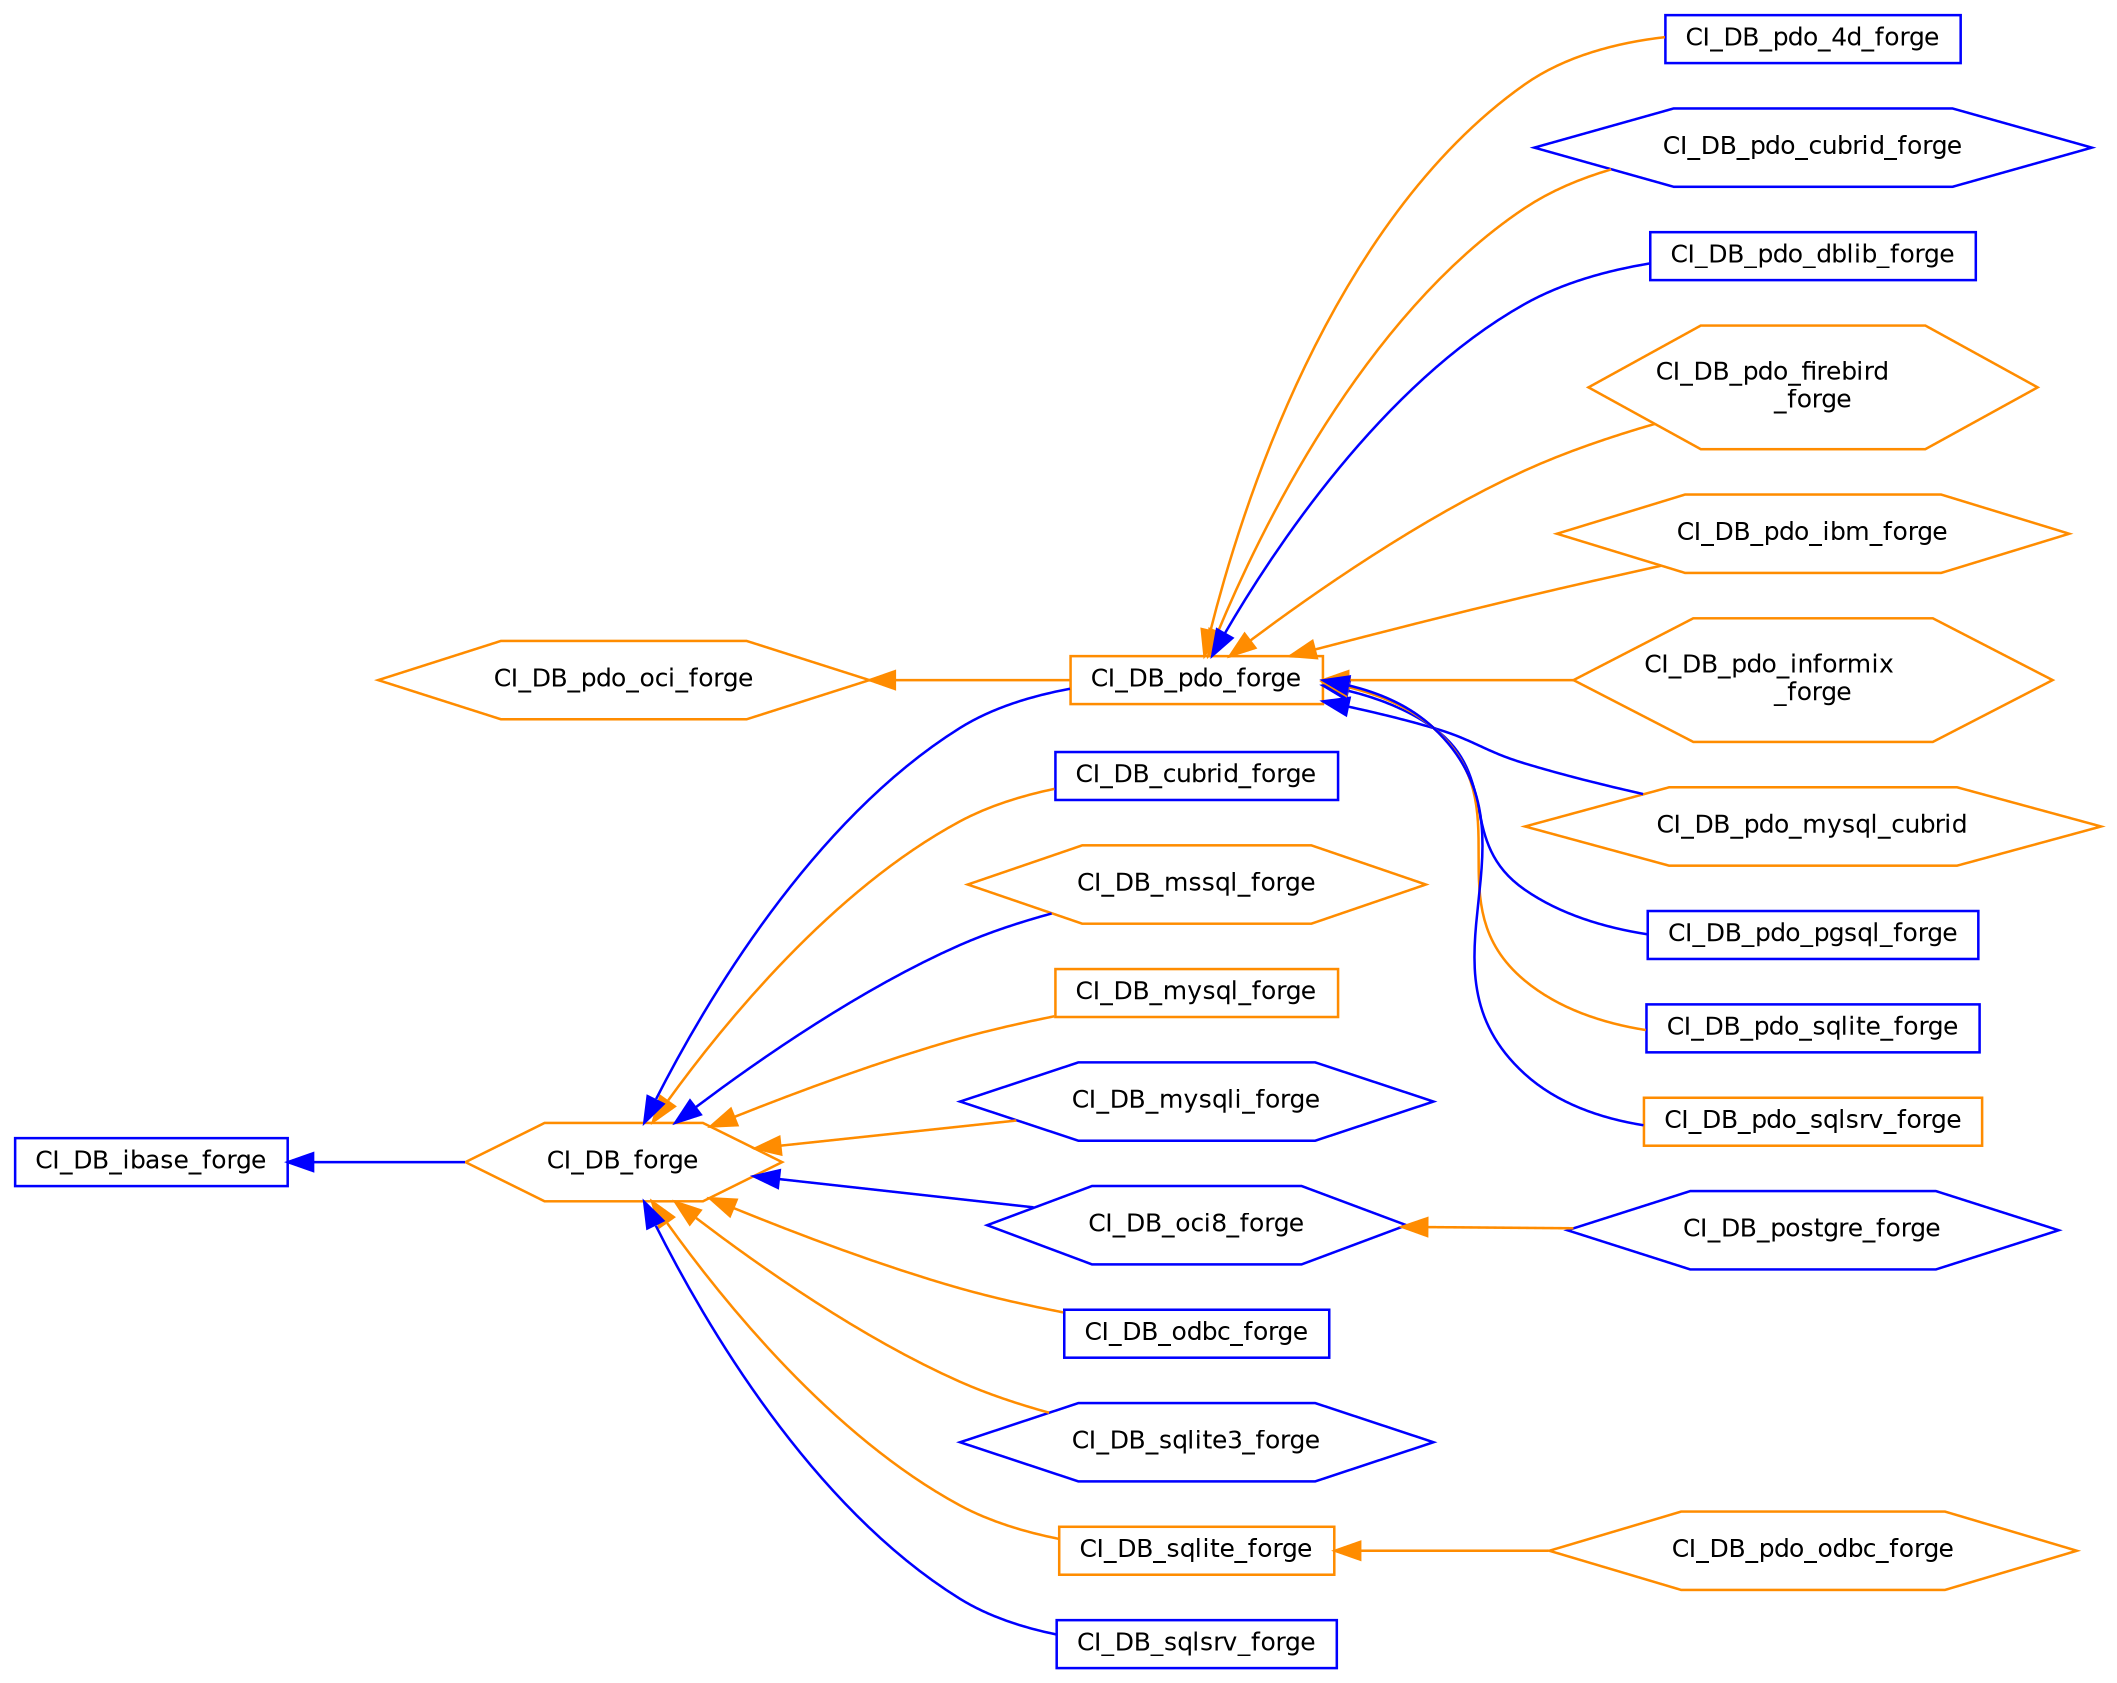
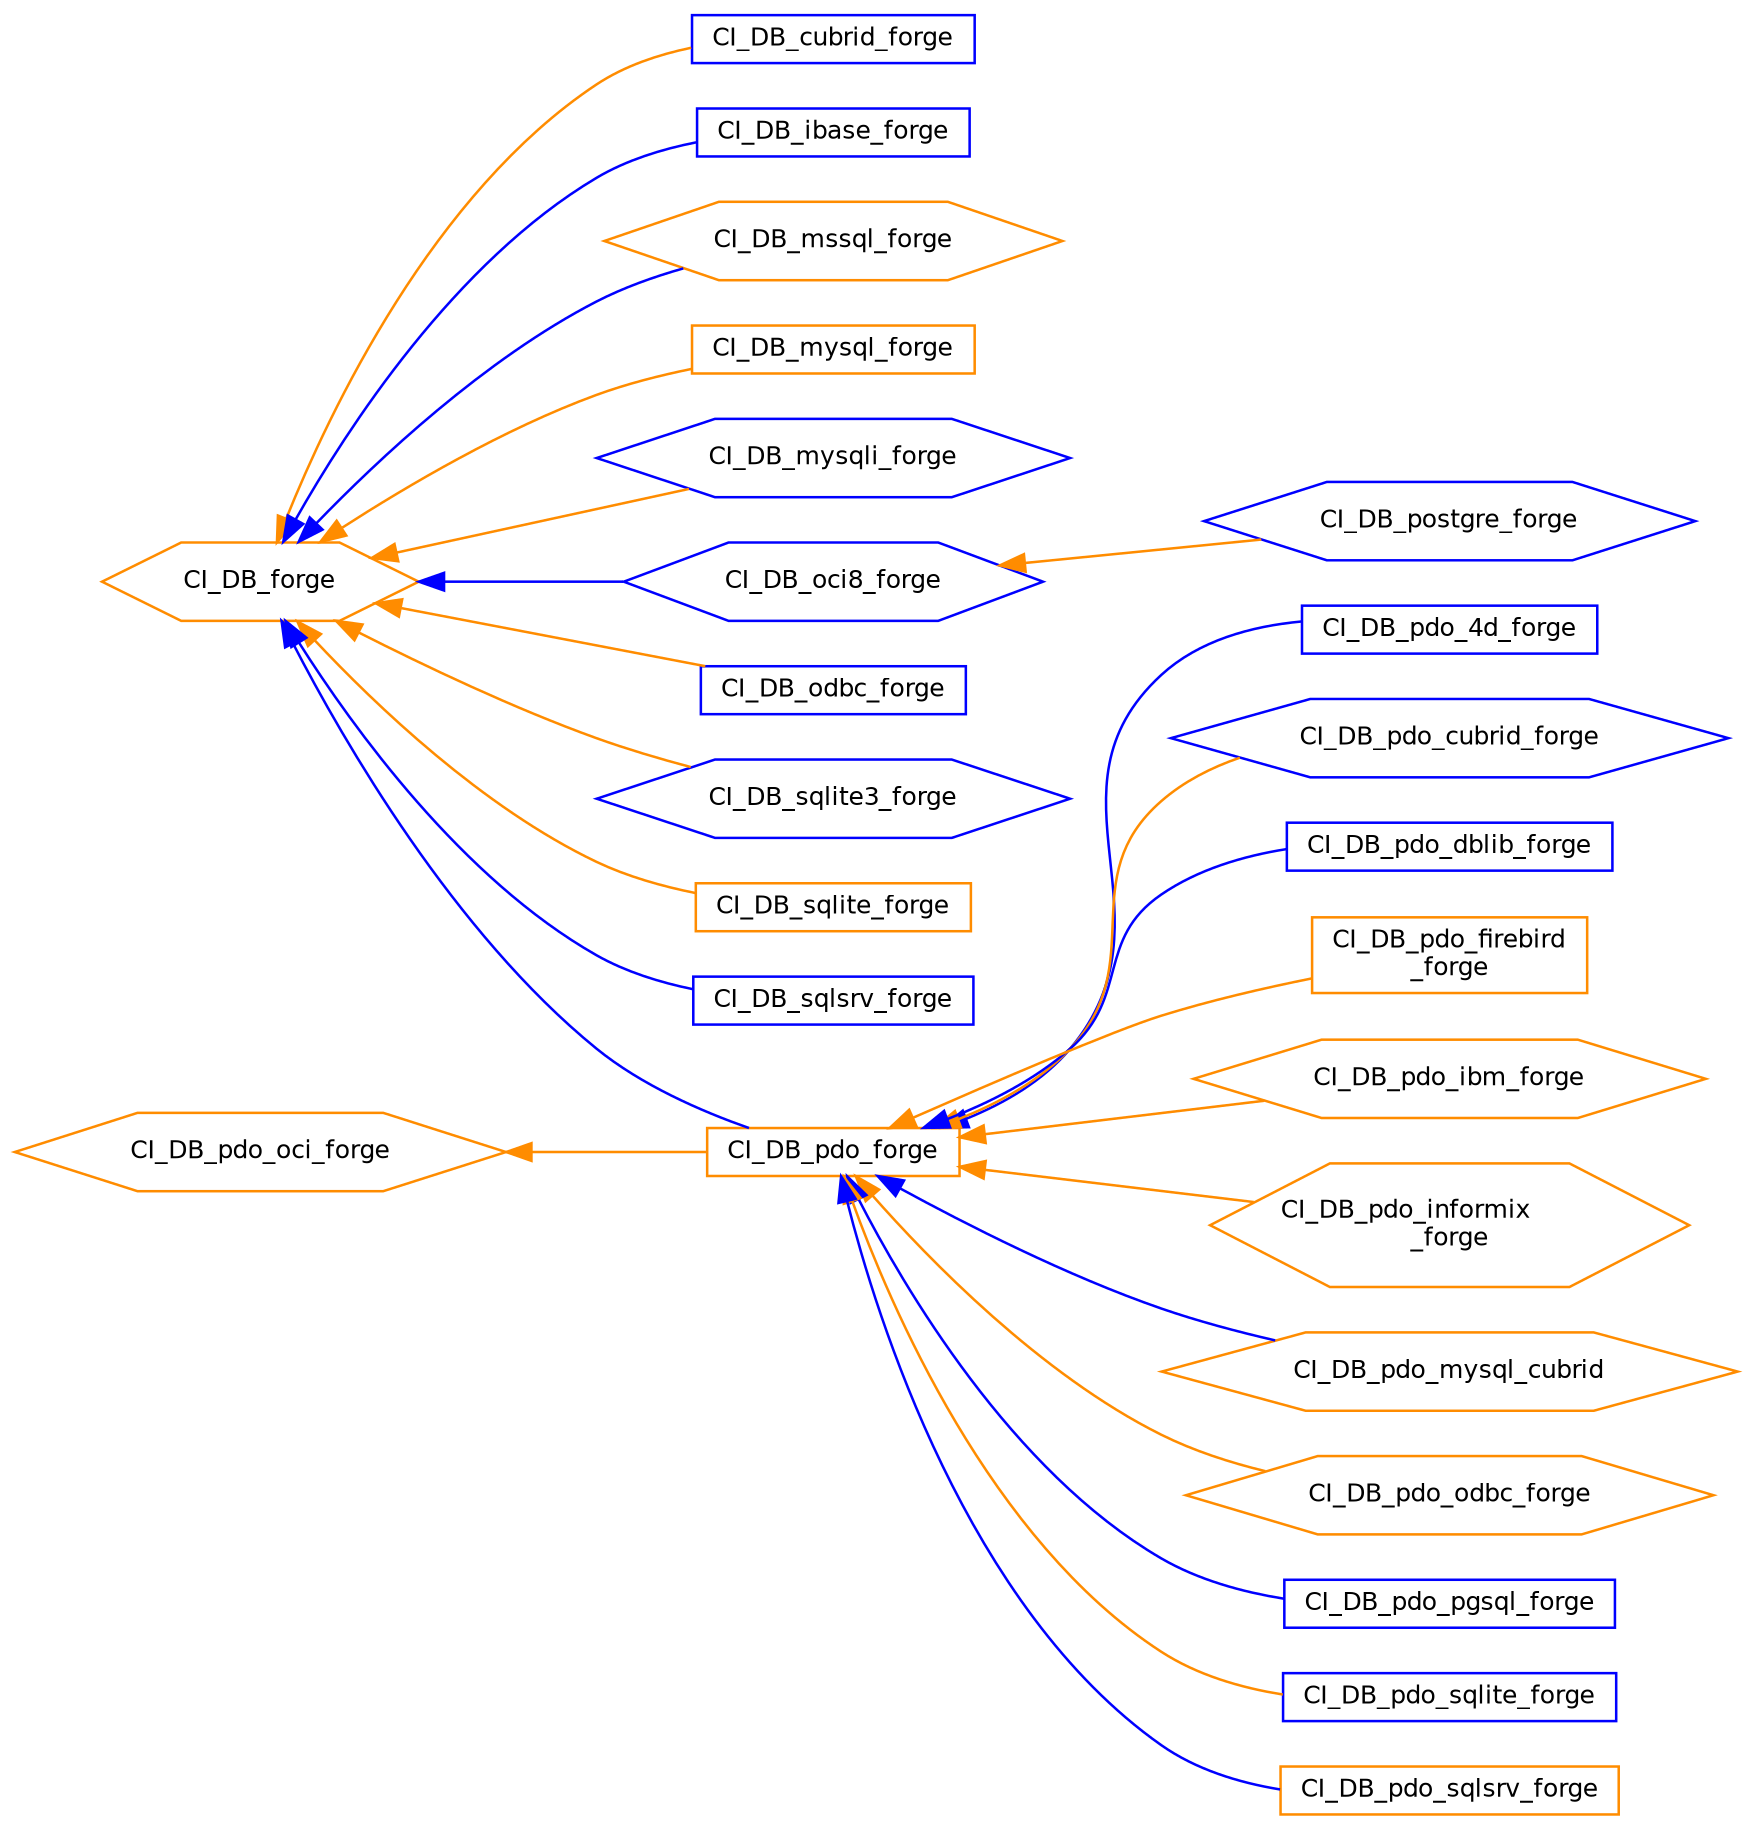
edge "CI_DB_pdo_4d_forge" -> "CI_DB_pdo_forge": color darkorange -> blue
node "CI_DB_pdo_firebird _forge": shape hexagon -> box
edge "CI_DB_forge" -> "CI_DB_ibase_forge": reversed
edge "CI_DB_pdo_odbc_forge" -> "CI_DB_sqlite_forge": now "CI_DB_pdo_odbc_forge" -> "CI_DB_pdo_forge"
